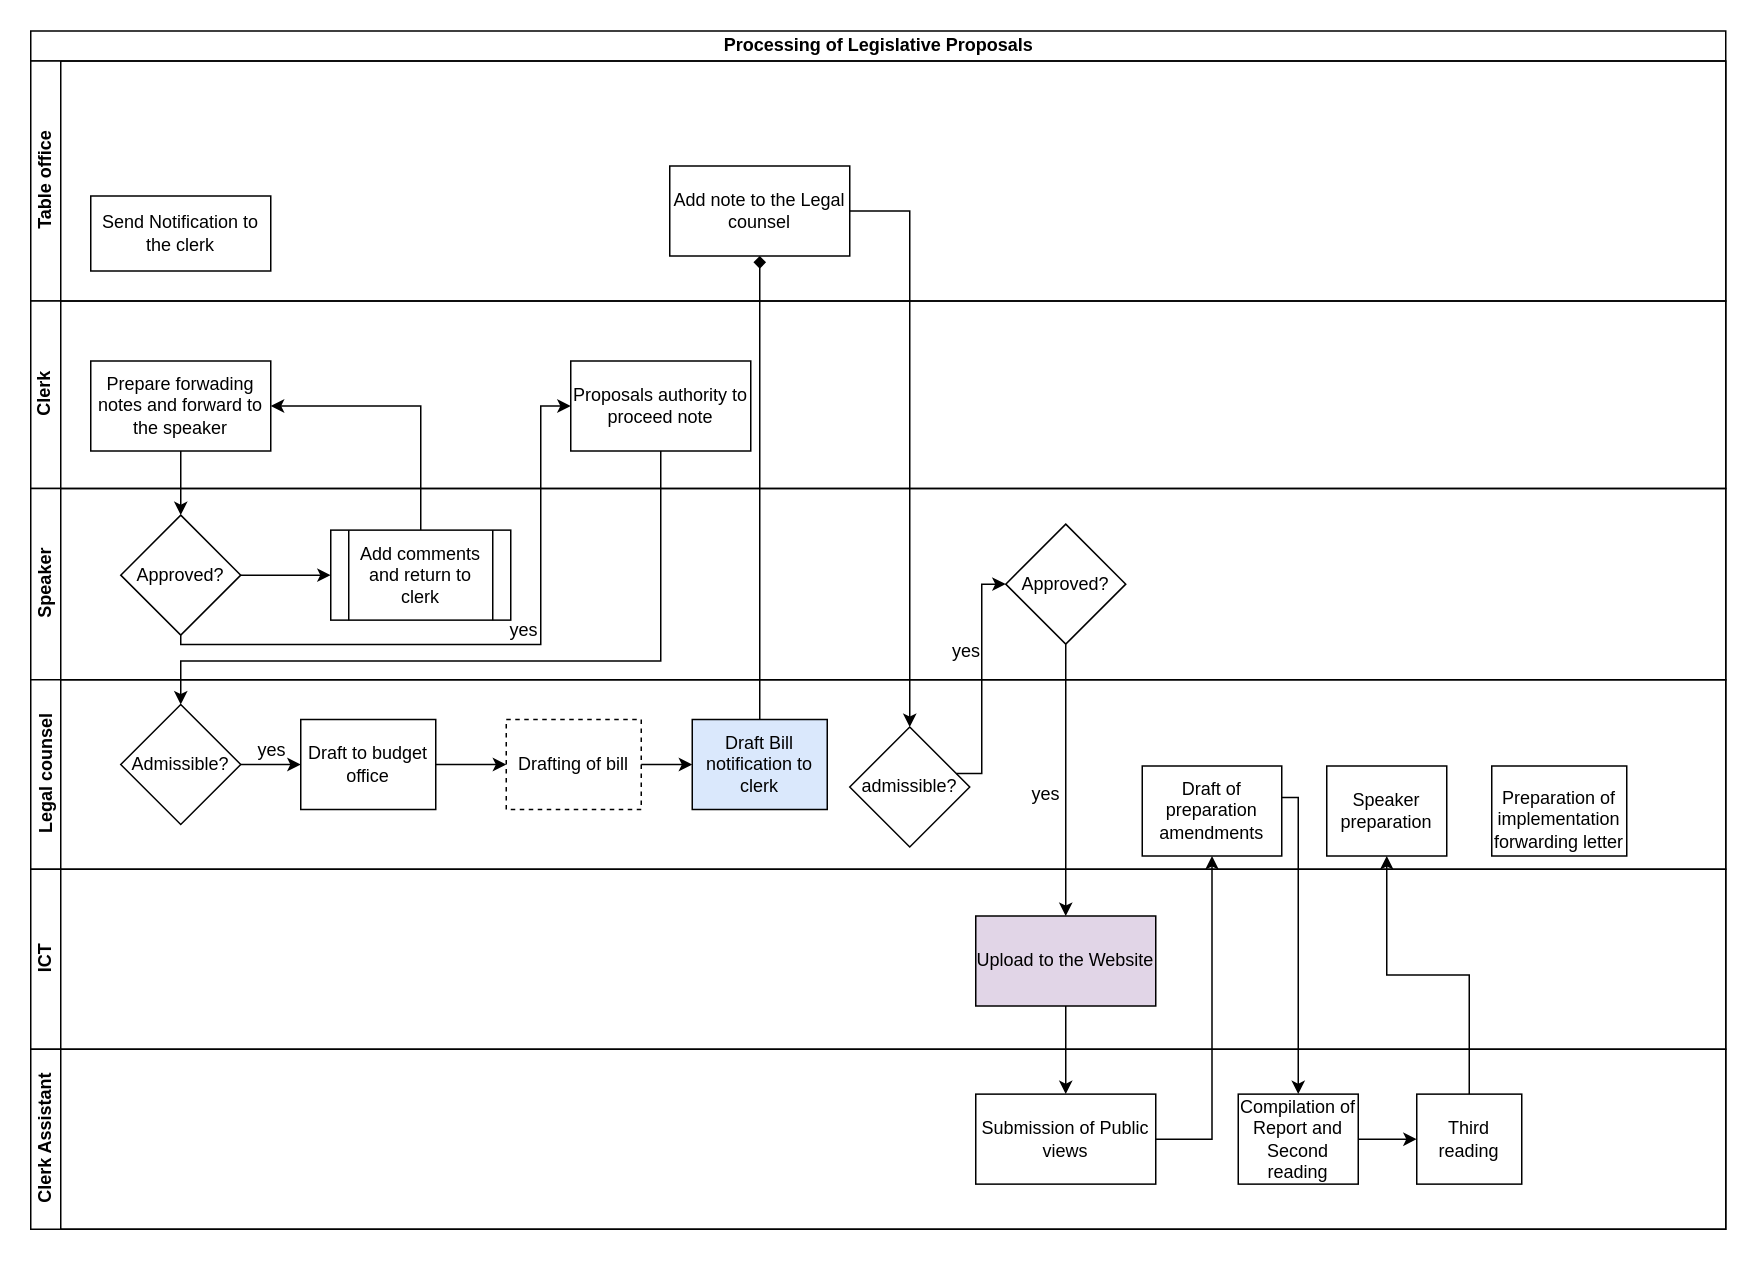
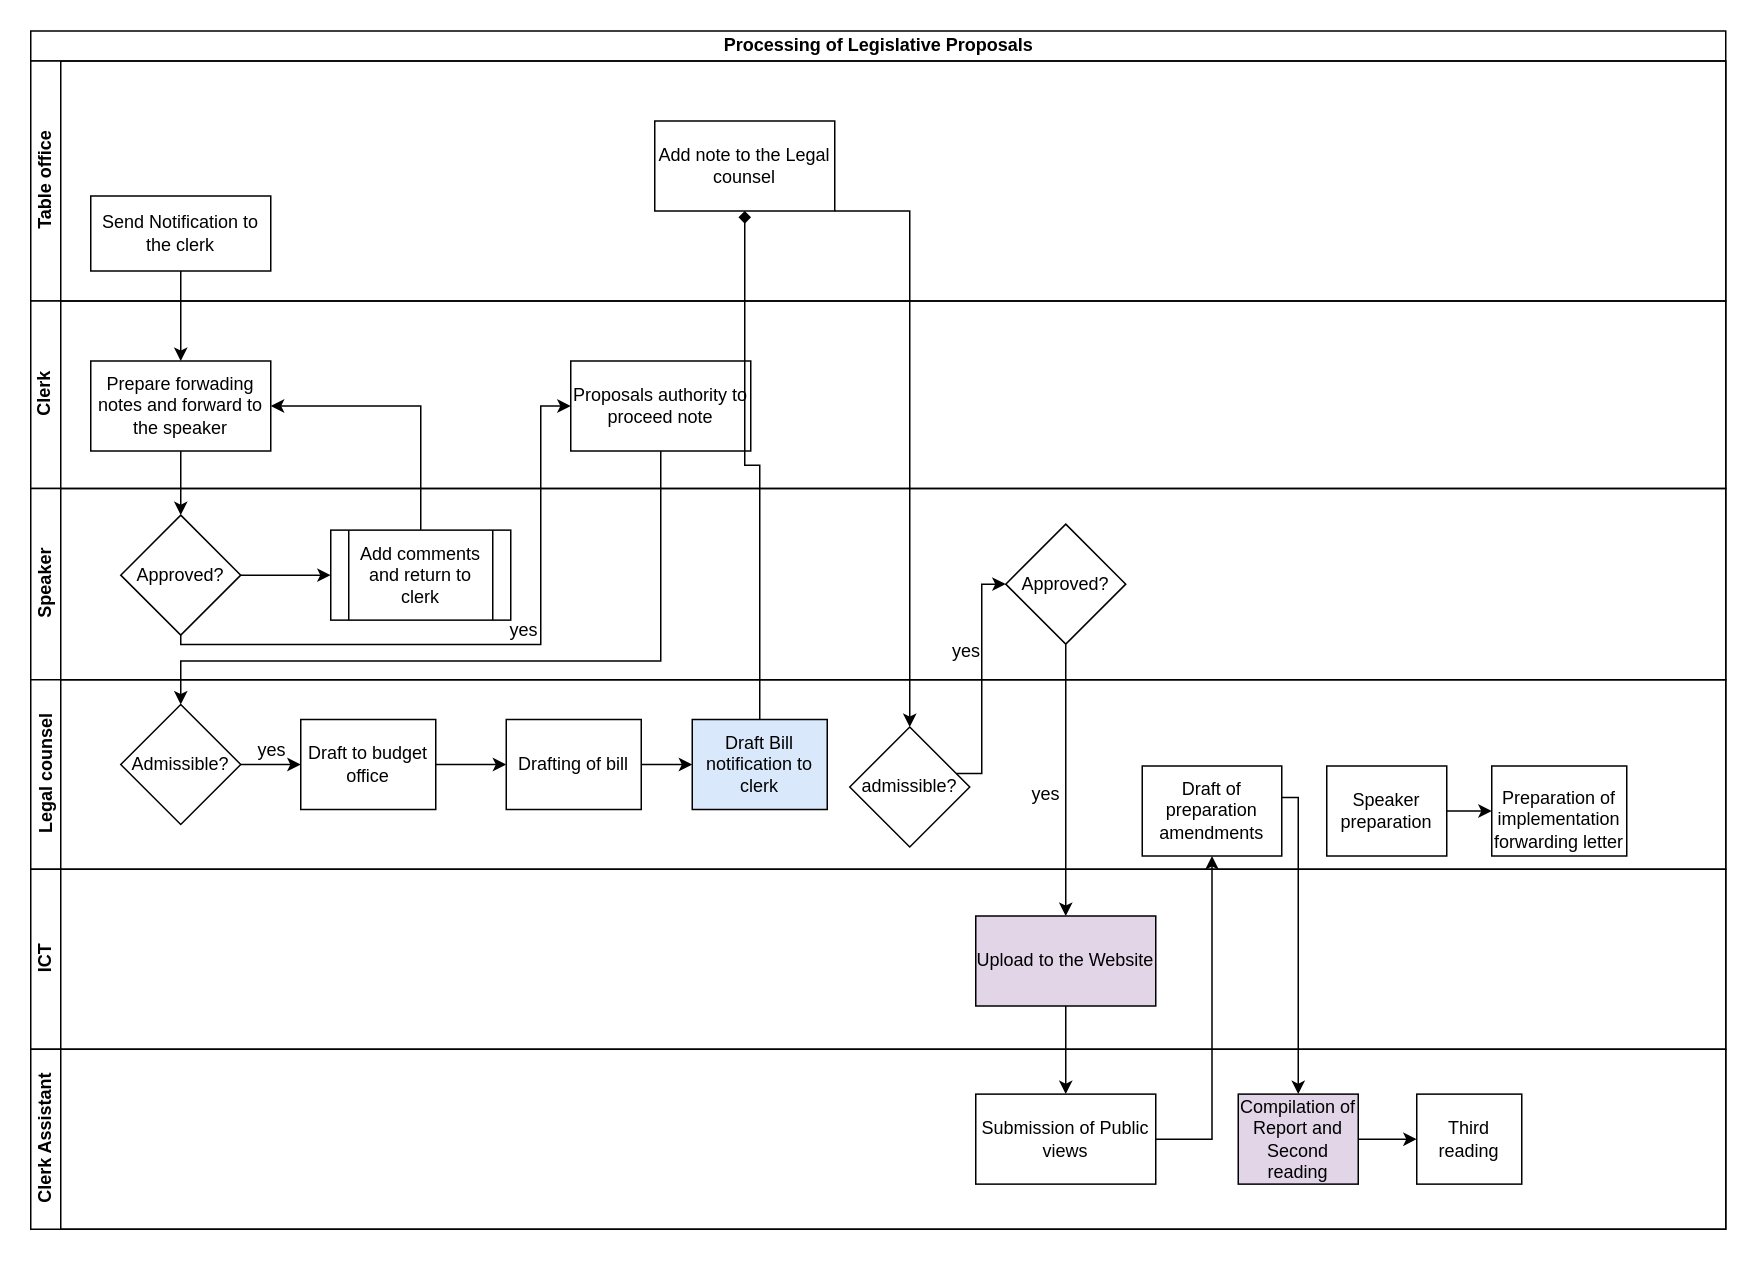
node "Add note to the Legal counsel": moved (760, 211) -> (745, 166)
edge "Send Notification to the clerk" -> "Prepare forwading notes and forward to the speaker": added
node "Drafting of bill": style dashed -> solid
edge "Speaker preparation" -> "Preparation of implementation forwarding letter": added
edge "Third reading" -> "Speaker preparation": removed
node "Compilation of Report and Second reading": fillcolor #ffffff -> #e1d5e7
